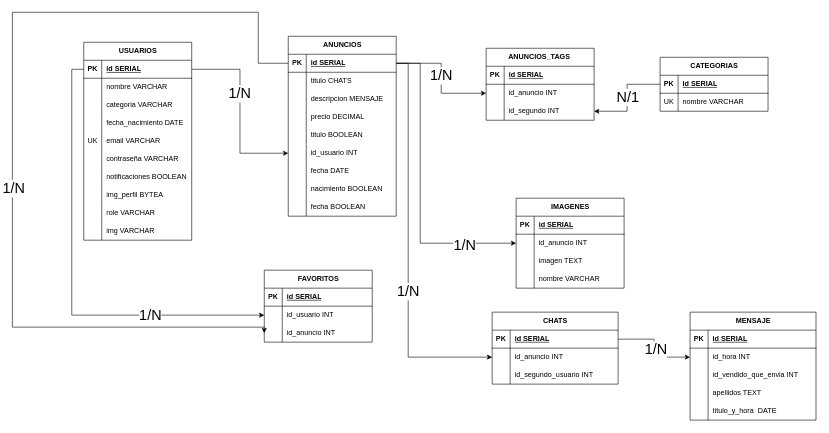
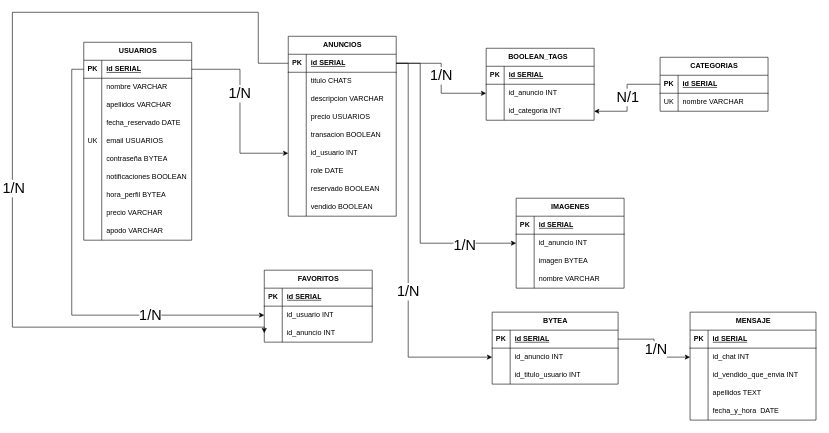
node "ANUNCIOS_TAGS": label "ANUNCIOS_TAGS" -> "BOOLEAN_TAGS"
node "descripcion MENSAJE": label "descripcion MENSAJE" -> "descripcion VARCHAR"
node "categoria VARCHAR": label "categoria VARCHAR" -> "apellidos VARCHAR"
node "id_segundo INT": label "id_segundo INT" -> "id_categoria INT"
node "precio DECIMAL": label "precio DECIMAL" -> "precio USUARIOS"
node "fecha_nacimiento DATE": label "fecha_nacimiento DATE" -> "fecha_reservado DATE"
node "titulo BOOLEAN": label "titulo BOOLEAN" -> "transacion BOOLEAN"
node "email VARCHAR": label "email VARCHAR" -> "email USUARIOS"
node "contraseña VARCHAR": label "contraseña VARCHAR" -> "contraseña BYTEA"
node "fecha DATE": label "fecha DATE" -> "role DATE"
node "nacimiento BOOLEAN": label "nacimiento BOOLEAN" -> "reservado BOOLEAN"
node "img_perfil BYTEA": label "img_perfil BYTEA" -> "hora_perfil BYTEA"
node "fecha BOOLEAN": label "fecha BOOLEAN" -> "vendido BOOLEAN"
node "role VARCHAR": label "role VARCHAR" -> "precio VARCHAR"
node "img VARCHAR": label "img VARCHAR" -> "apodo VARCHAR"
node "imagen TEXT": label "imagen TEXT" -> "imagen BYTEA"
node "CHATS": label "CHATS" -> "BYTEA"
node "id_hora INT": label "id_hora INT" -> "id_chat INT"
node "id_segundo_usuario INT": label "id_segundo_usuario INT" -> "id_titulo_usuario INT"
node "titulo_y_hora DATE": label "titulo_y_hora DATE" -> "fecha_y_hora DATE"
